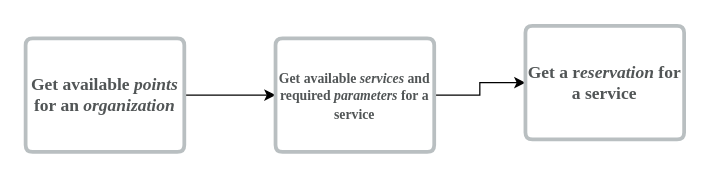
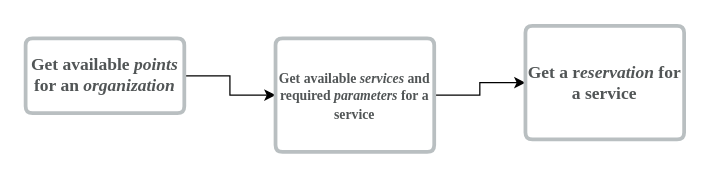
node "Get available points for an organization": size 159x114 -> 159x75
